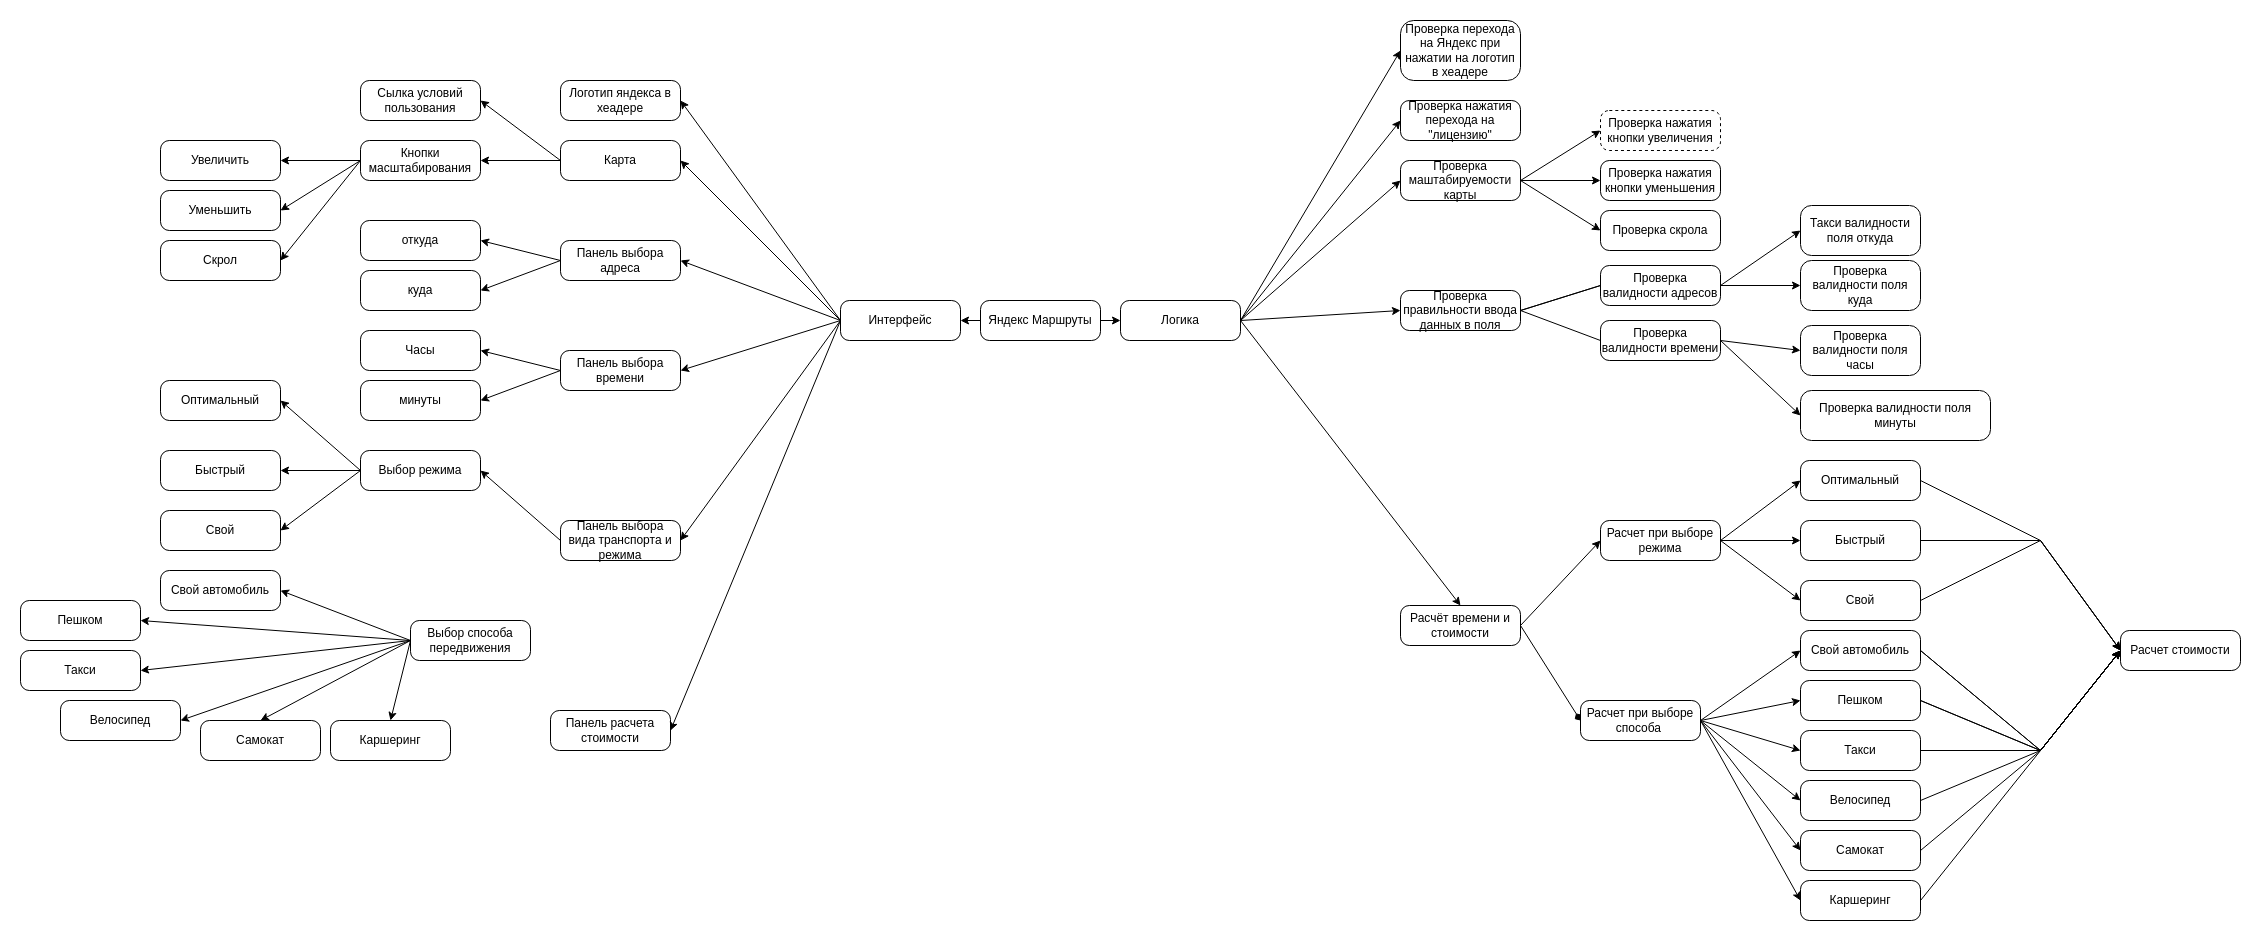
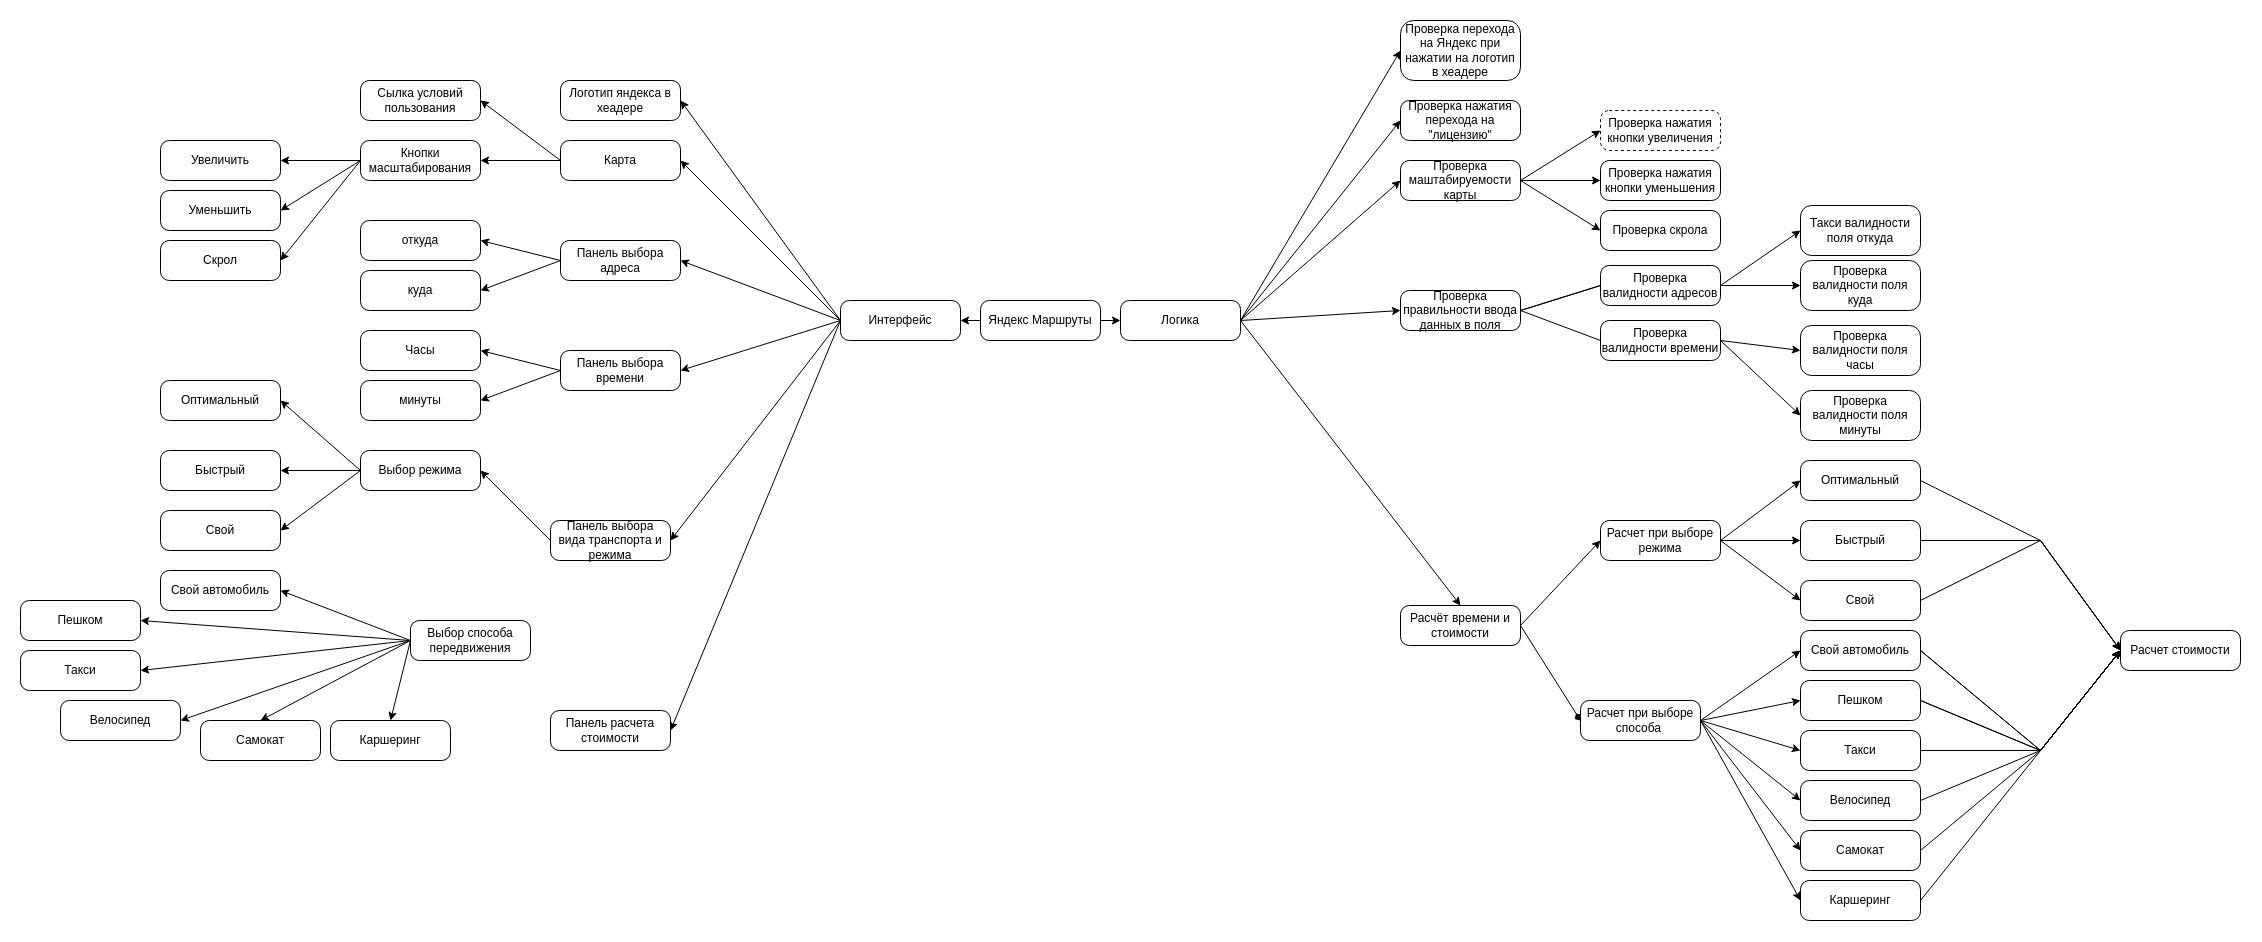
node "Проверка валидности поля минуты": size 190x50 -> 120x50
node "Панель выбора вида транспорта и режима": moved (621, 541) -> (611, 541)
